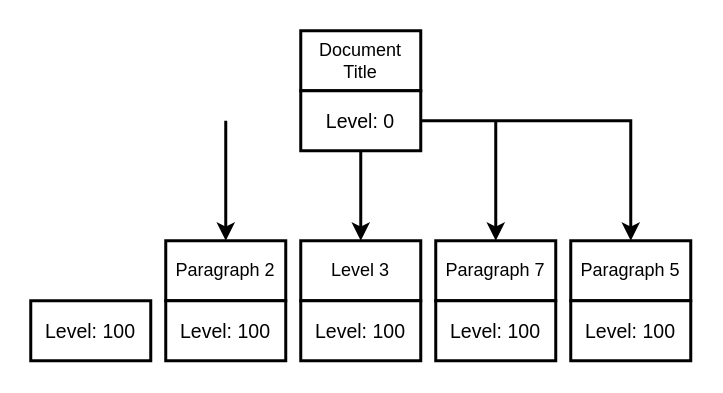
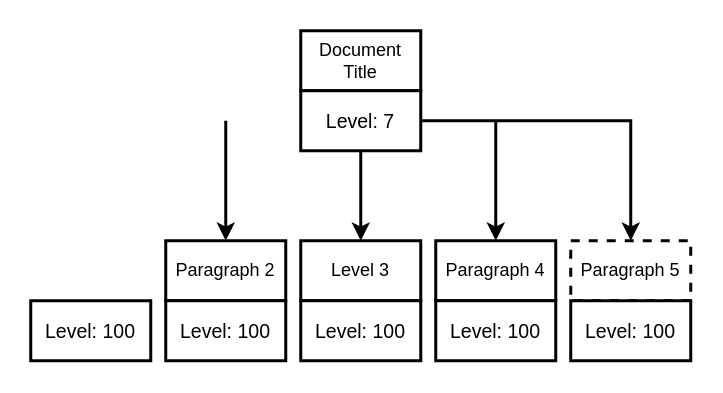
node "Level: 0": label "Level: 0" -> "Level: 7"
node "Paragraph 7": label "Paragraph 7" -> "Paragraph 4"
node "Paragraph 5": style solid -> dashed
